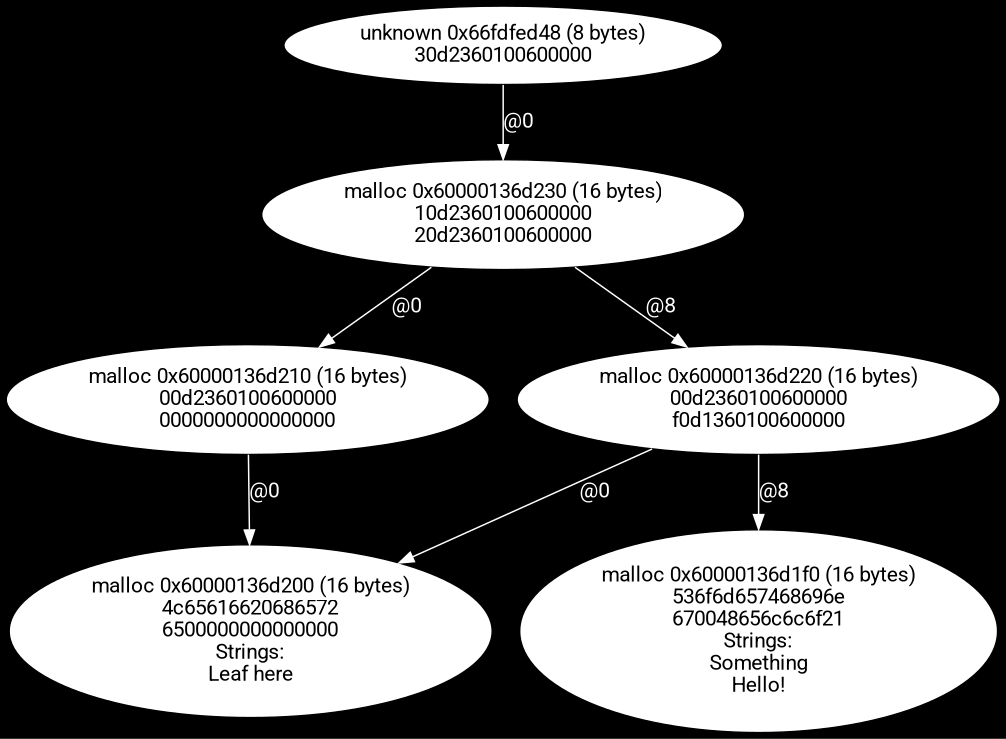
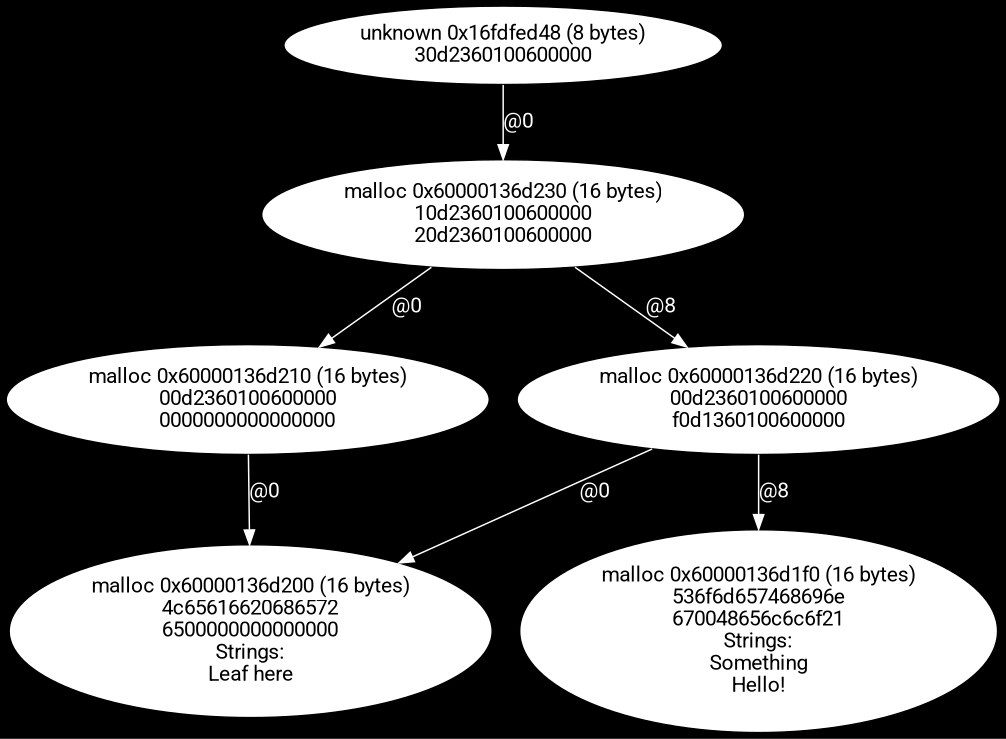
node "unknown 0x66fdfed48 (8 bytes) 30d2360100600000": label "unknown 0x66fdfed48 (8 bytes) 30d2360100600000" -> "unknown 0x16fdfed48 (8 bytes) 30d2360100600000"
